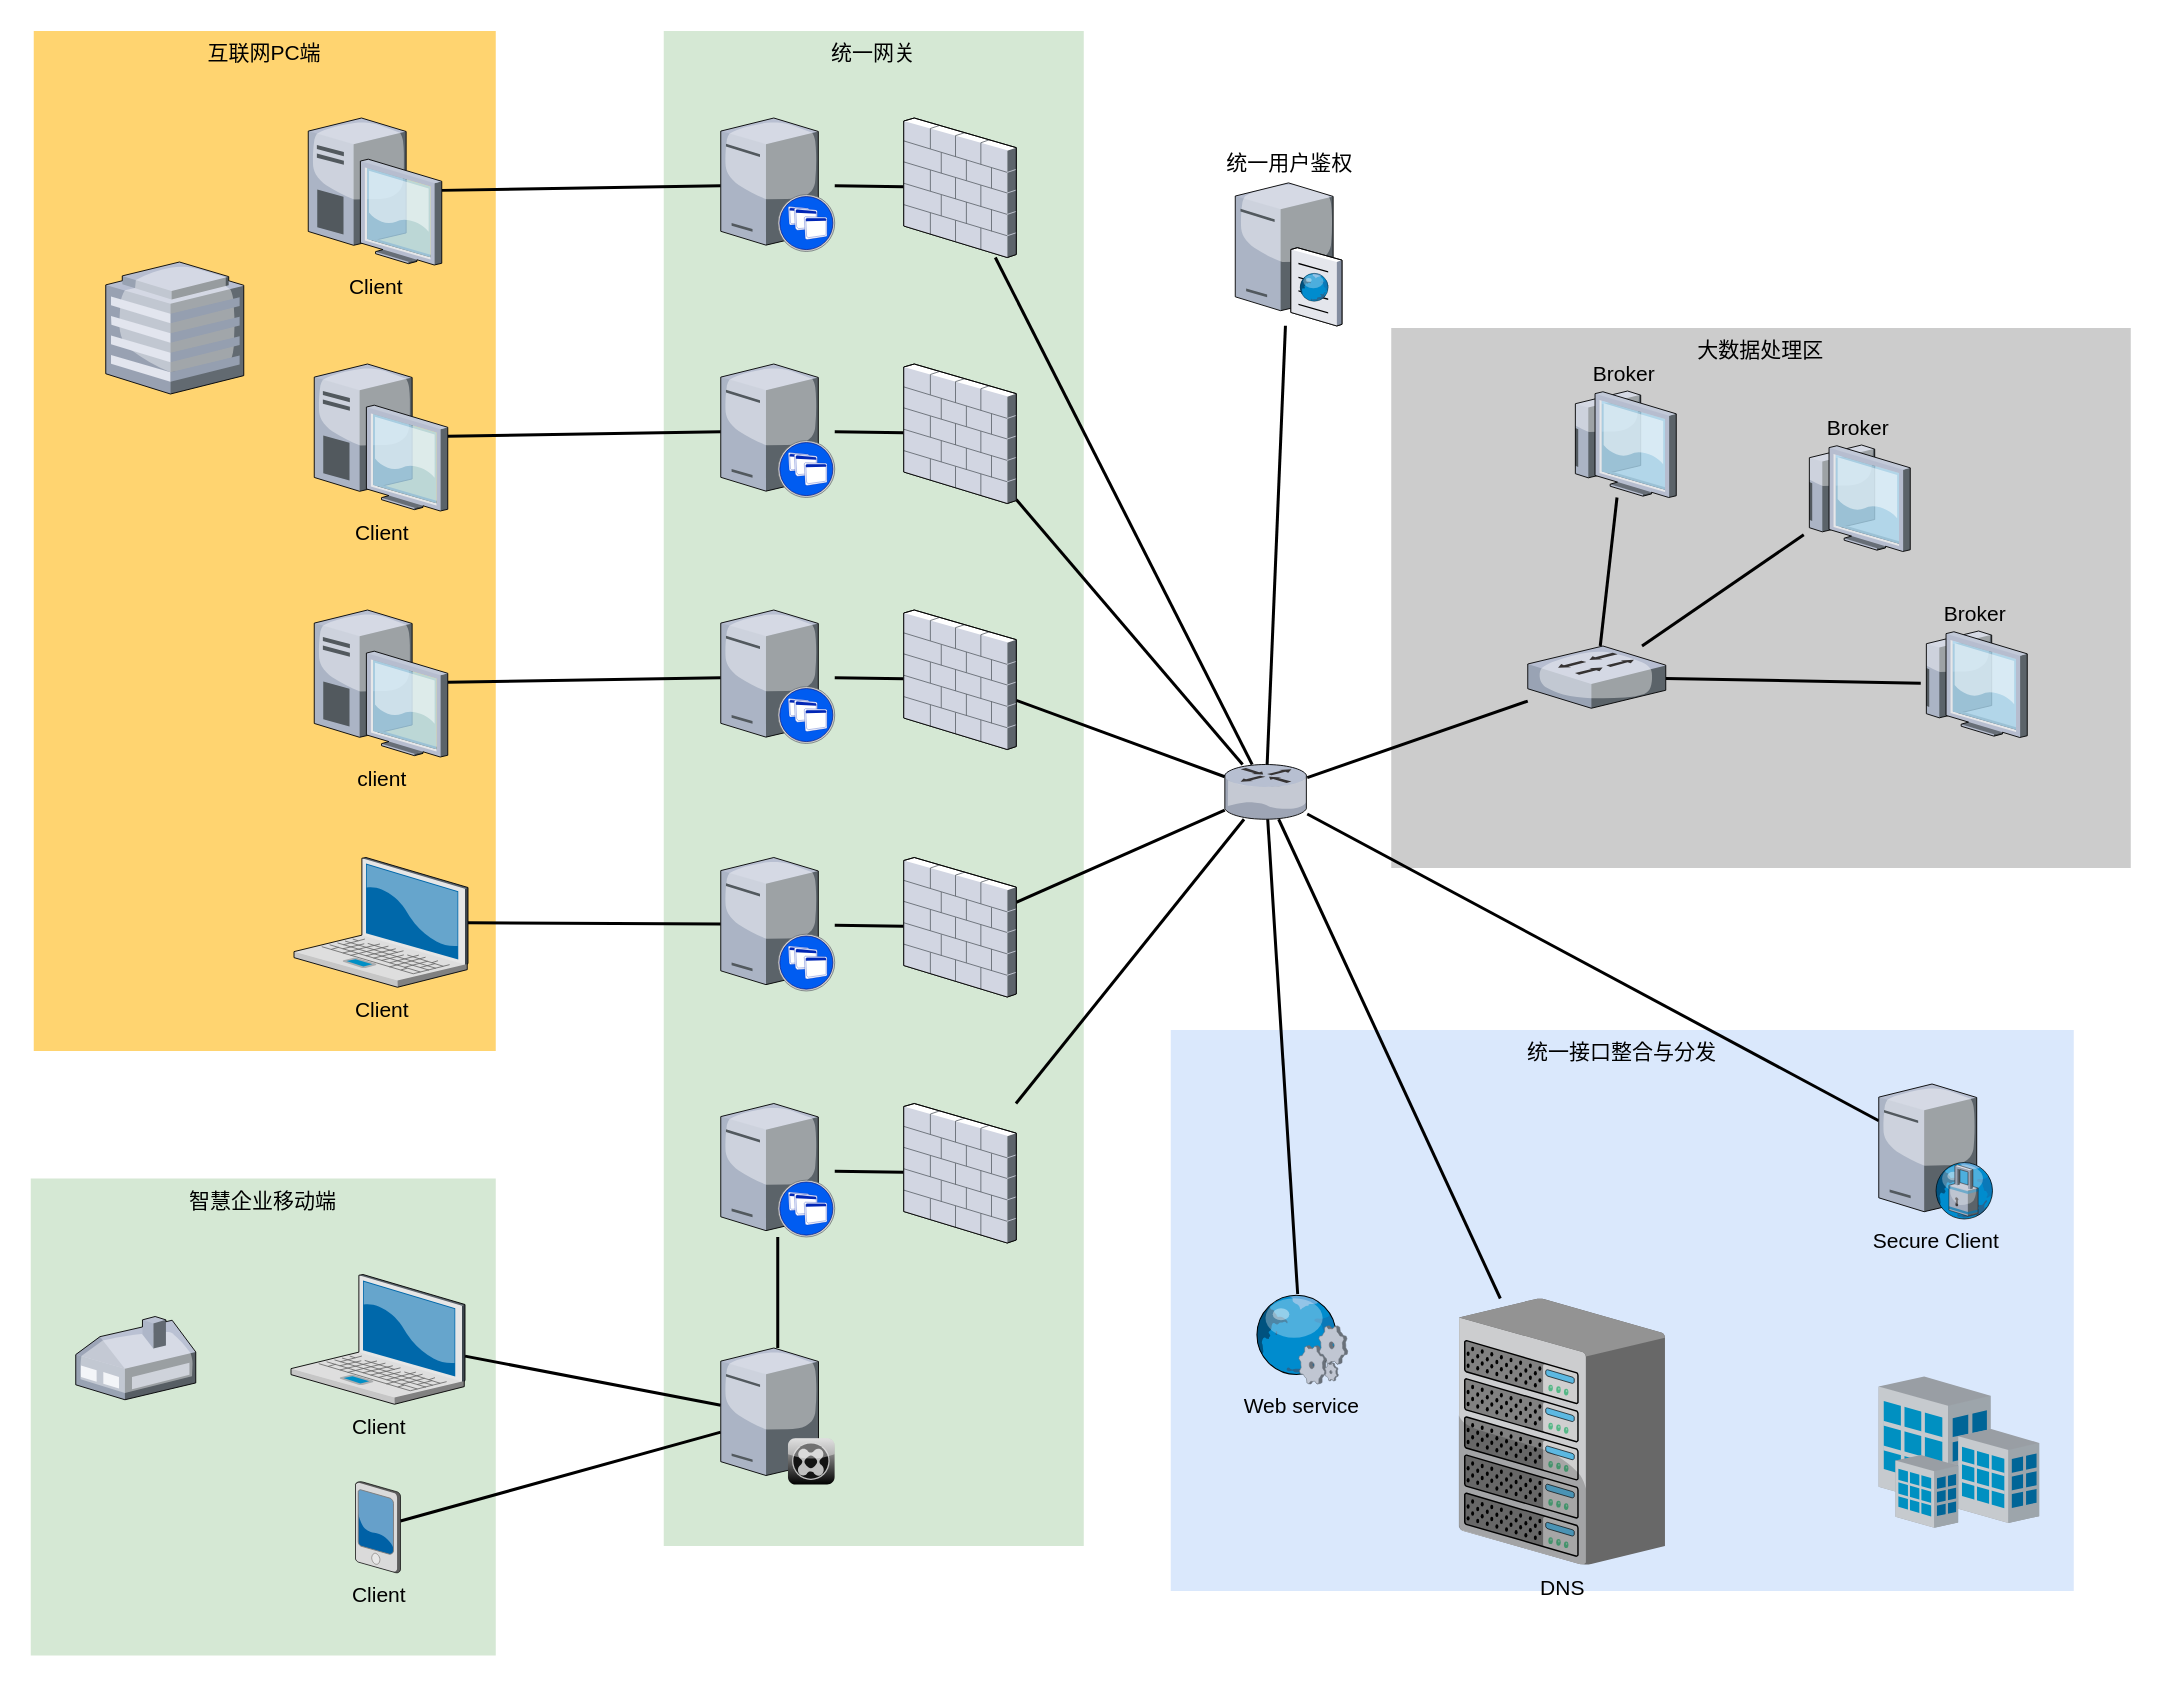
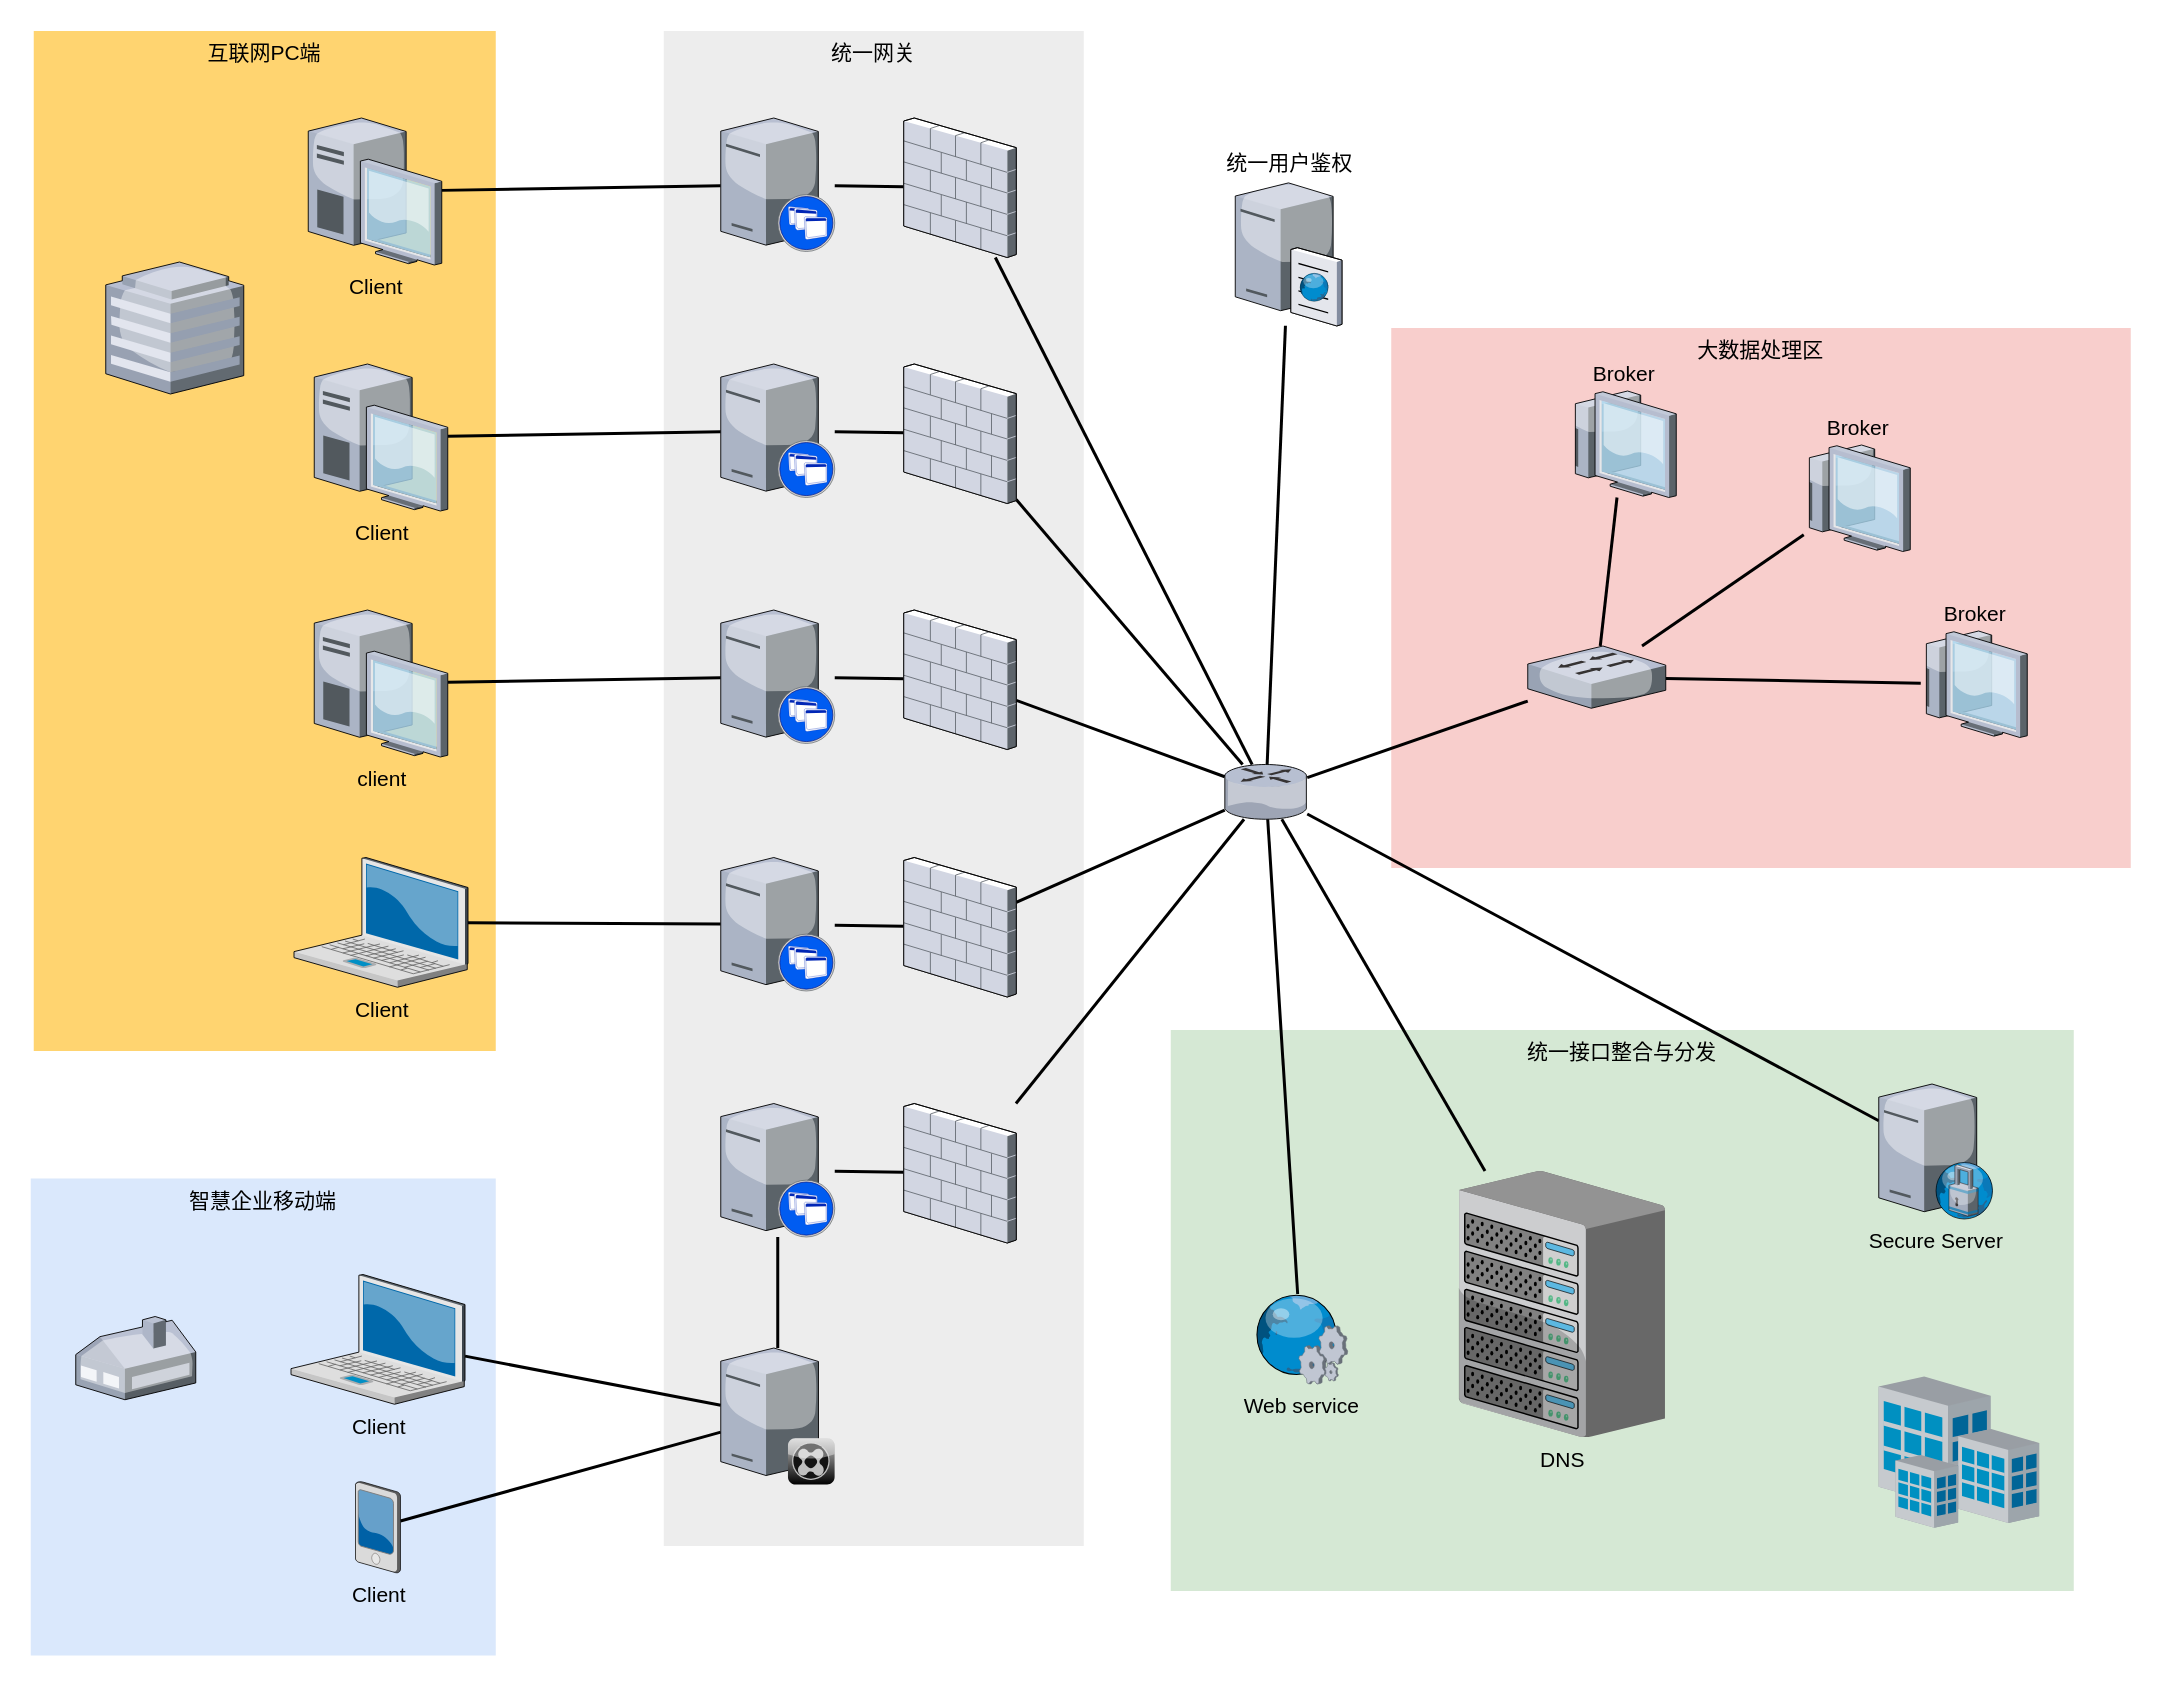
node "大数据处理区": fillcolor #cccccc -> #f8cecc
node "统一网关": fillcolor #d5e8d4 -> #ededed
node "统一接口整合与分发": fillcolor #dae8fc -> #d5e8d4
node "Secure Client": label "Secure Client" -> "Secure Server"
node "智慧企业移动端": fillcolor #d5e8d4 -> #dae8fc
node "DNS": moved (1562, 1431) -> (1562, 1304)
